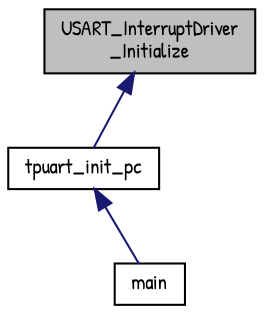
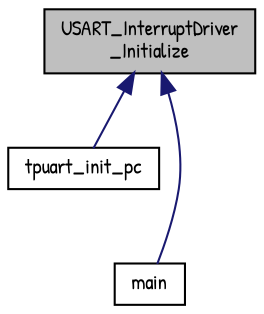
edge "main" -> "tpuart_init_pc": now "main" -> "USART_InterruptDriver _Initialize"
